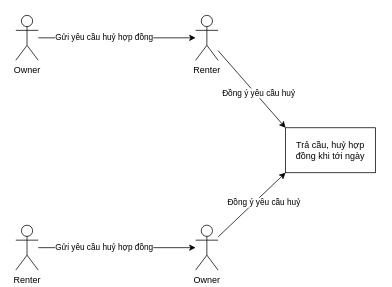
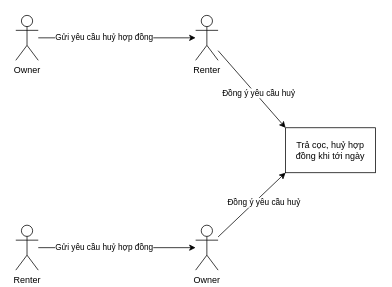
node "Trả cầu, huỷ hợp đồng khi tới ngày": label "Trả cầu, huỷ hợp đồng khi tới ngày" -> "Trả cọc, huỷ hợp đồng khi tới ngày"
